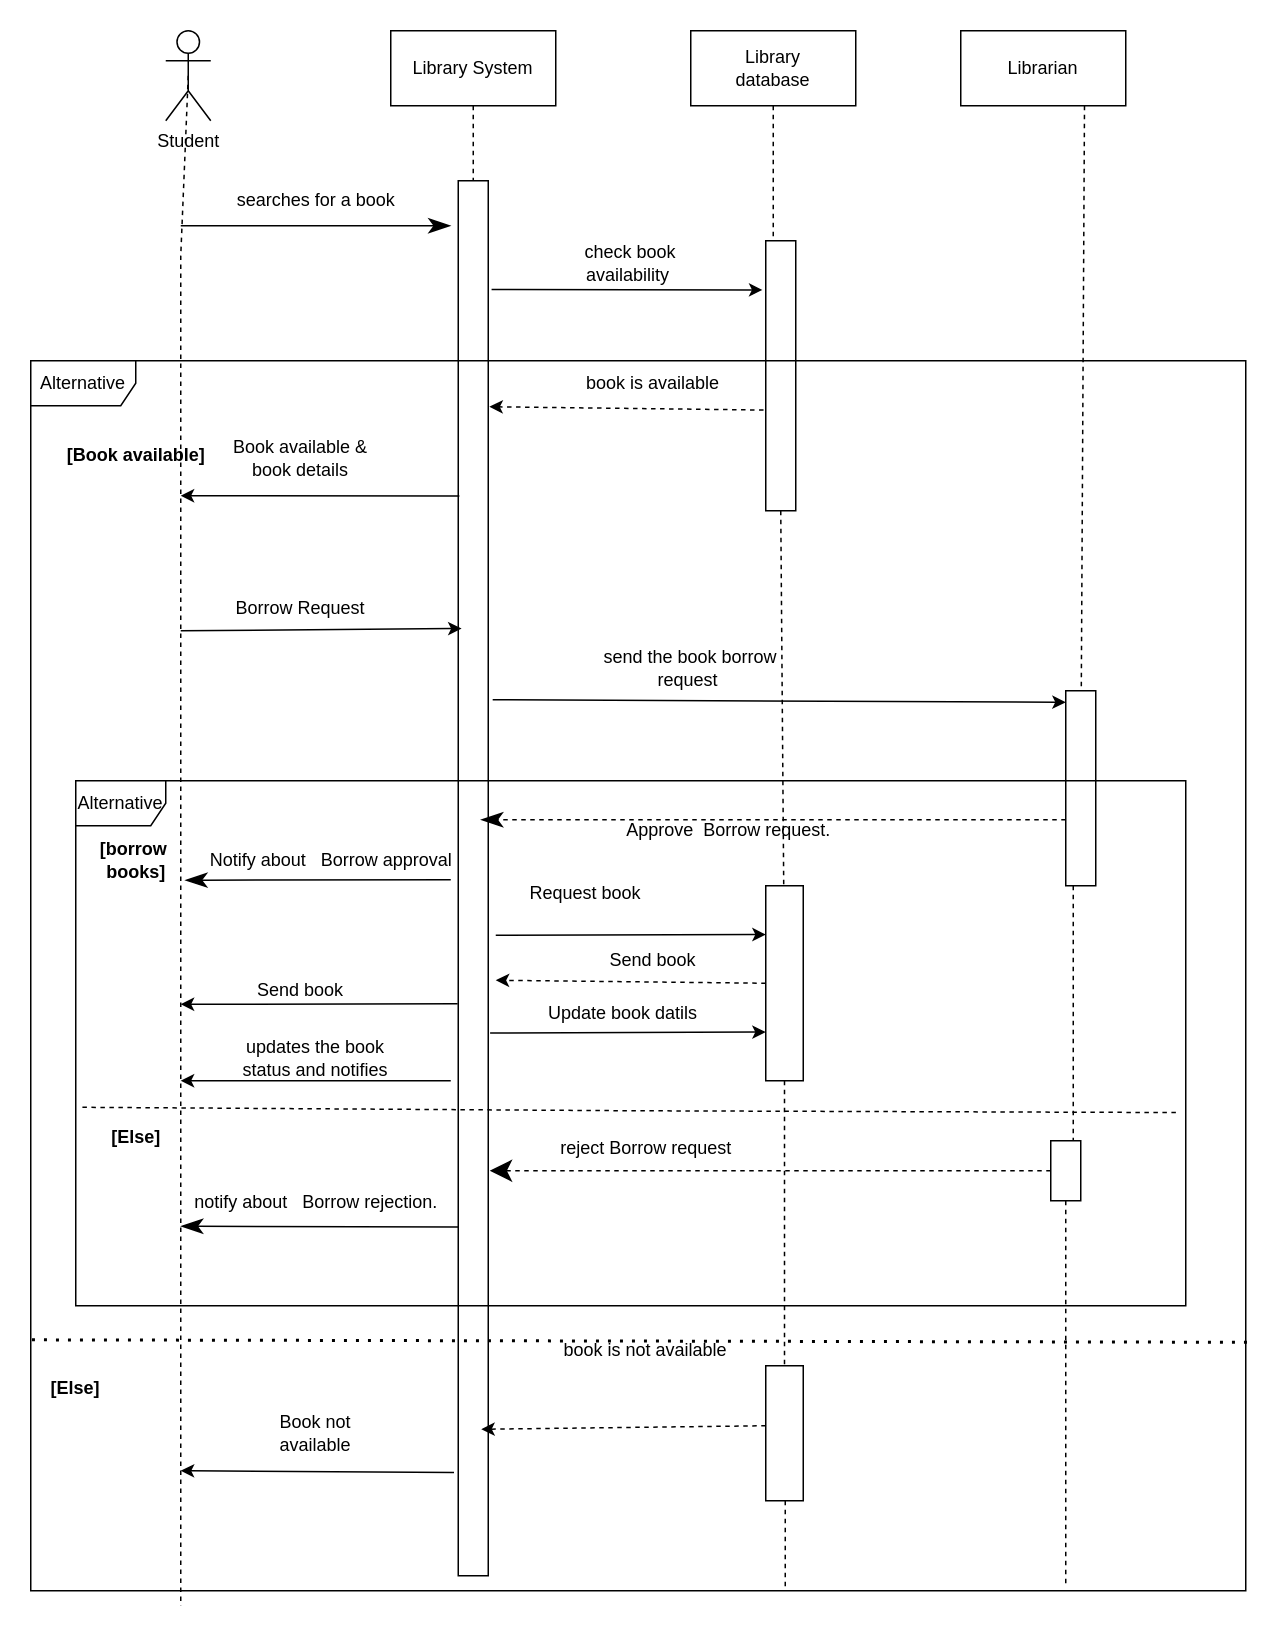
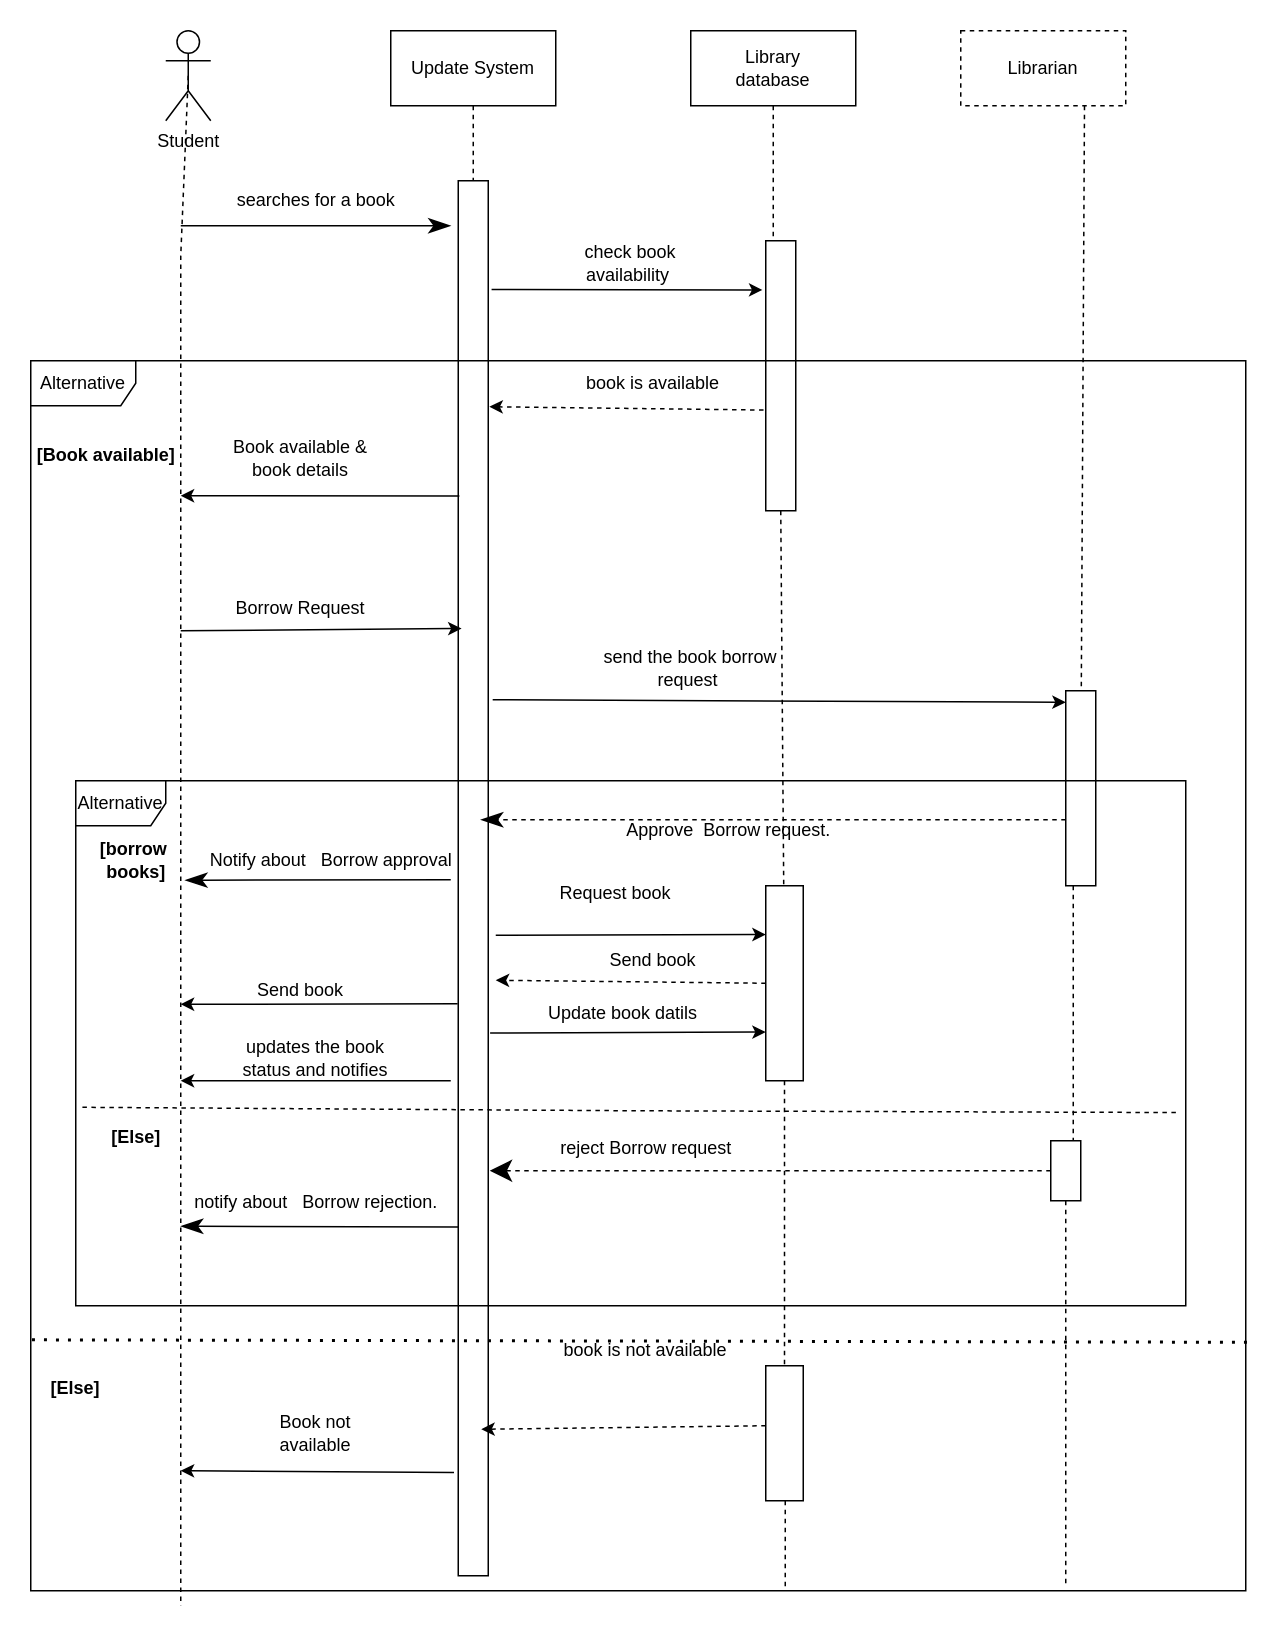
node "Library System": label "Library System" -> "Update System"
node "Librarian": style solid -> dashed
node "[Book available]": moved (136, 455) -> (106, 455)
node "Request book": moved (586, 893) -> (616, 893)
